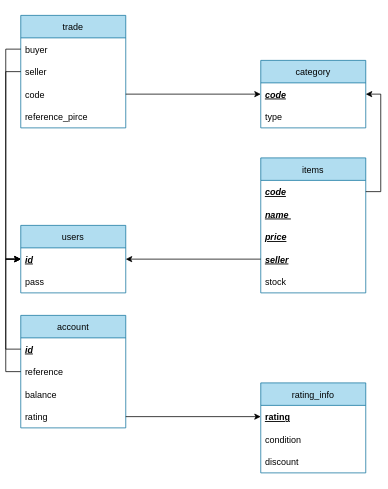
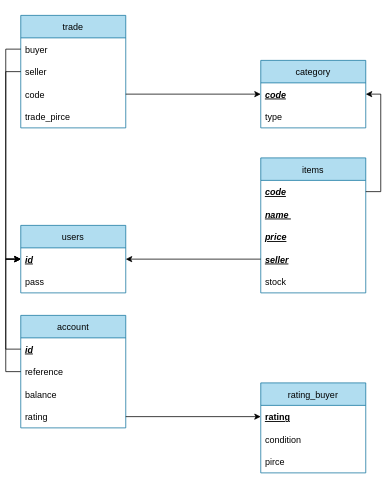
node "reference_pirce": label "reference_pirce" -> "trade_pirce"
node "rating_info": label "rating_info" -> "rating_buyer"
node "discount": label "discount" -> "pirce"
